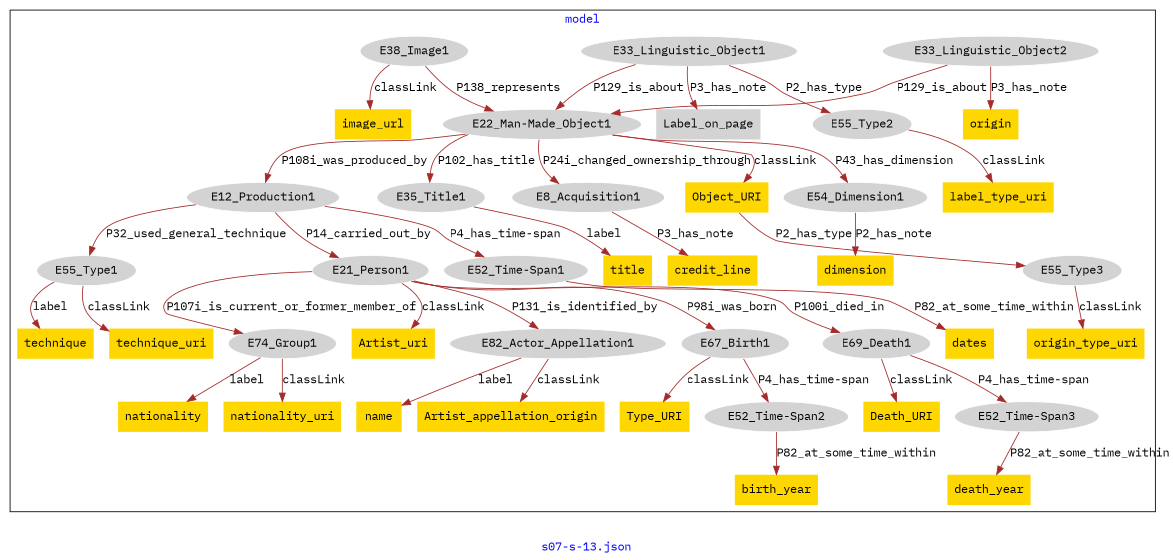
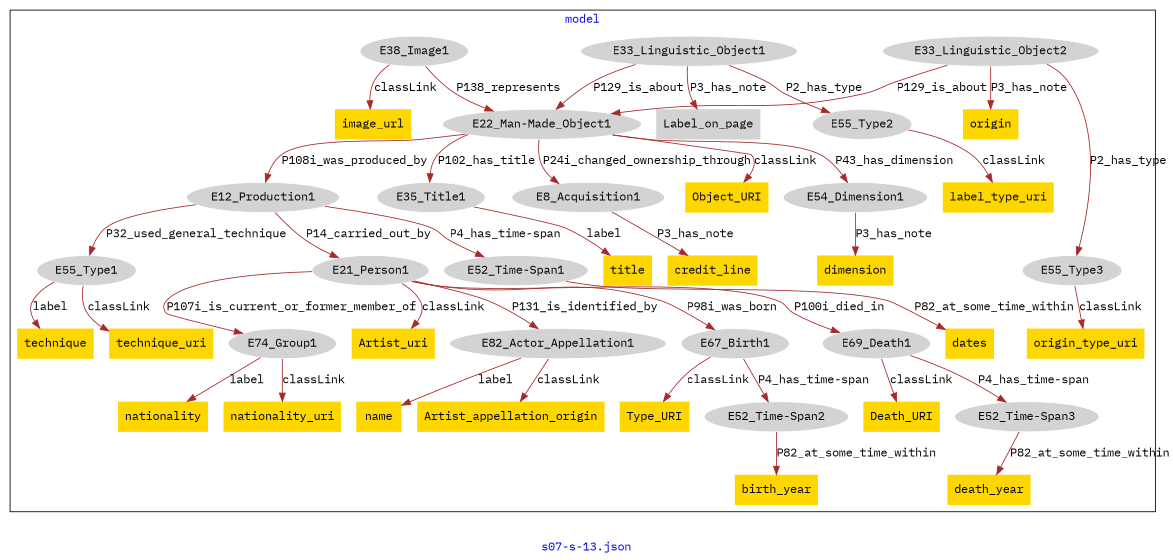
edge "E54_Dimension1" -> "dimension": label "P2_has_note" -> "P3_has_note"
edge "Object_URI" -> "E55_Type3": now "E33_Linguistic_Object2" -> "E55_Type3"
